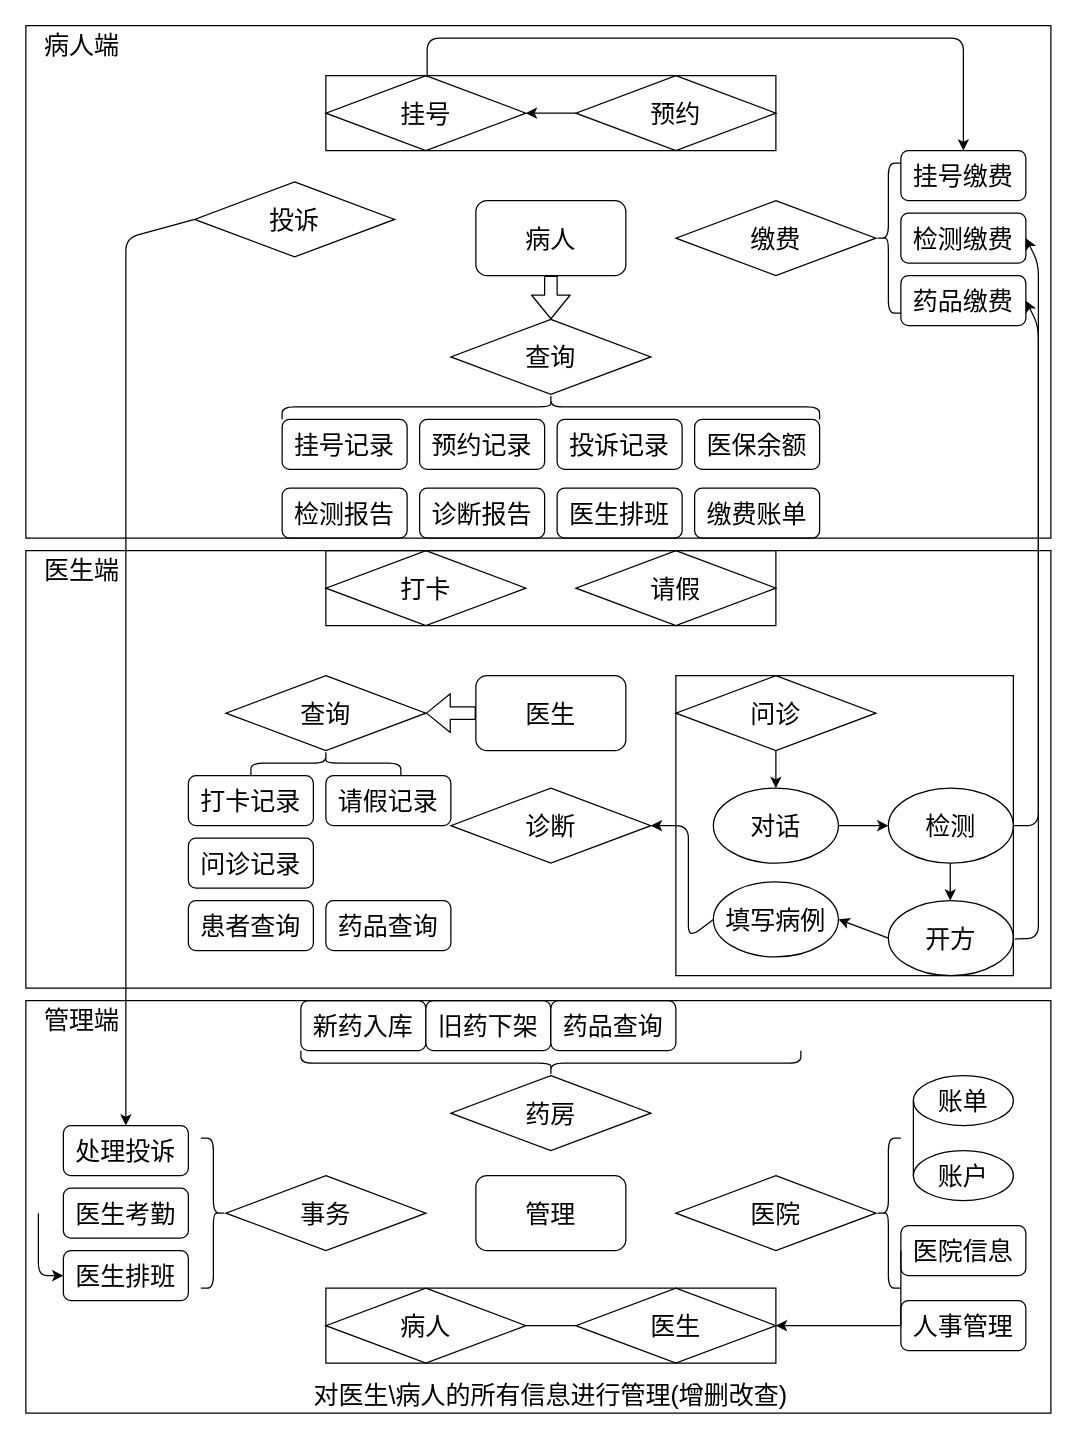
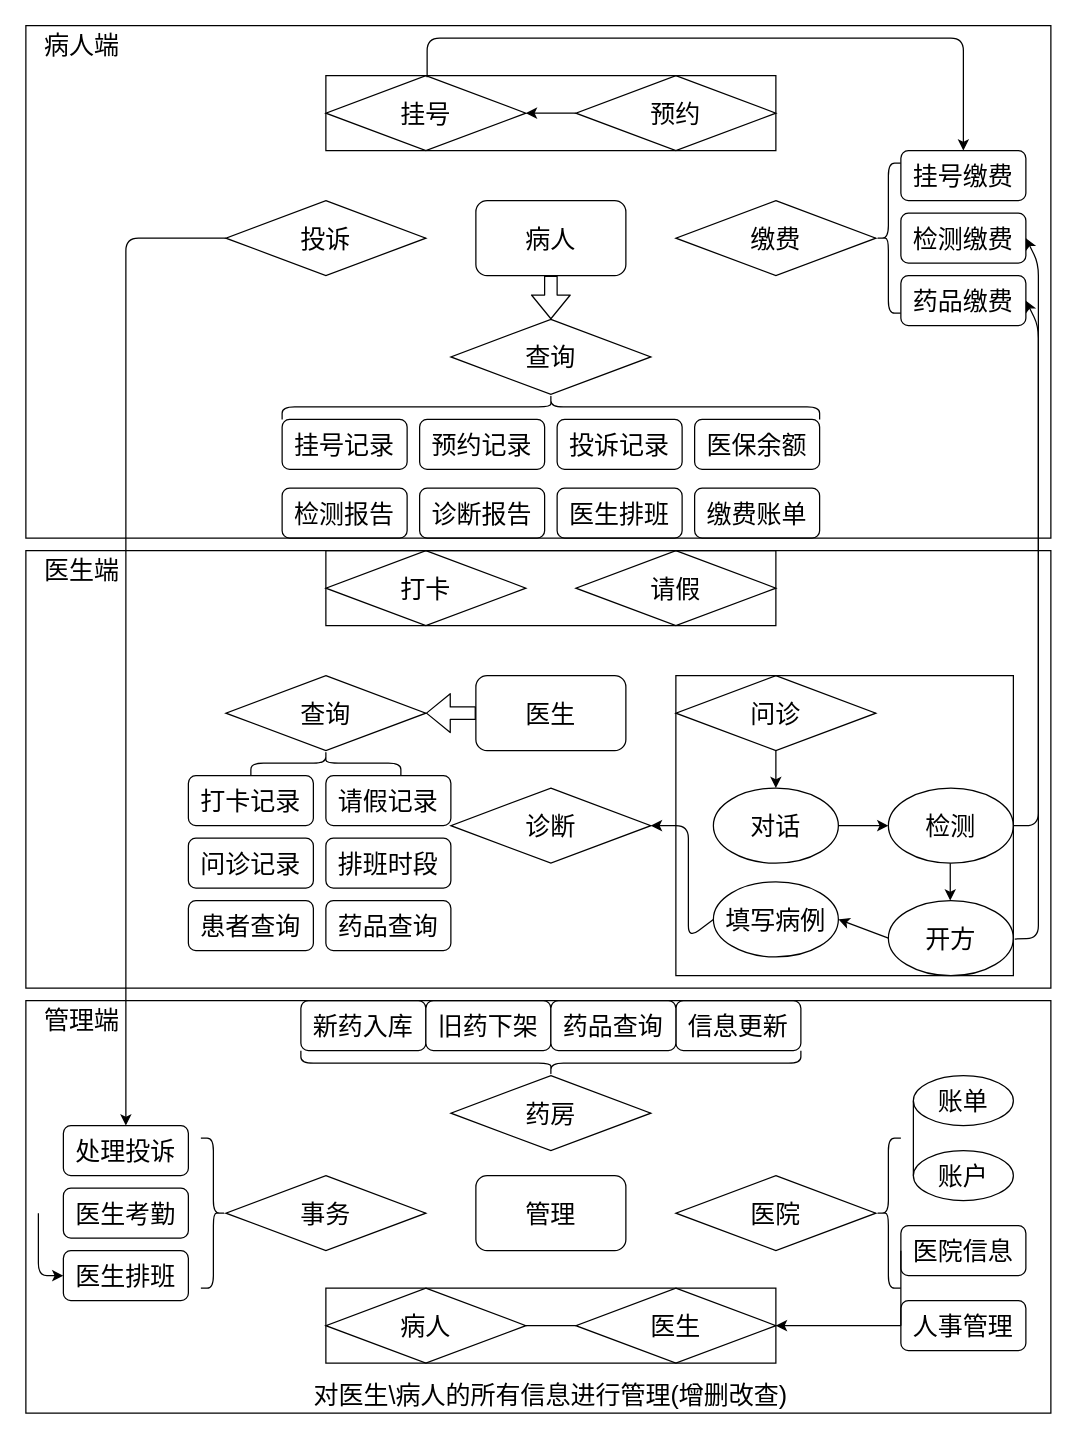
node "投诉": moved (294, 219) -> (326, 238)
node "排班时段": added
node "信息更新": added
